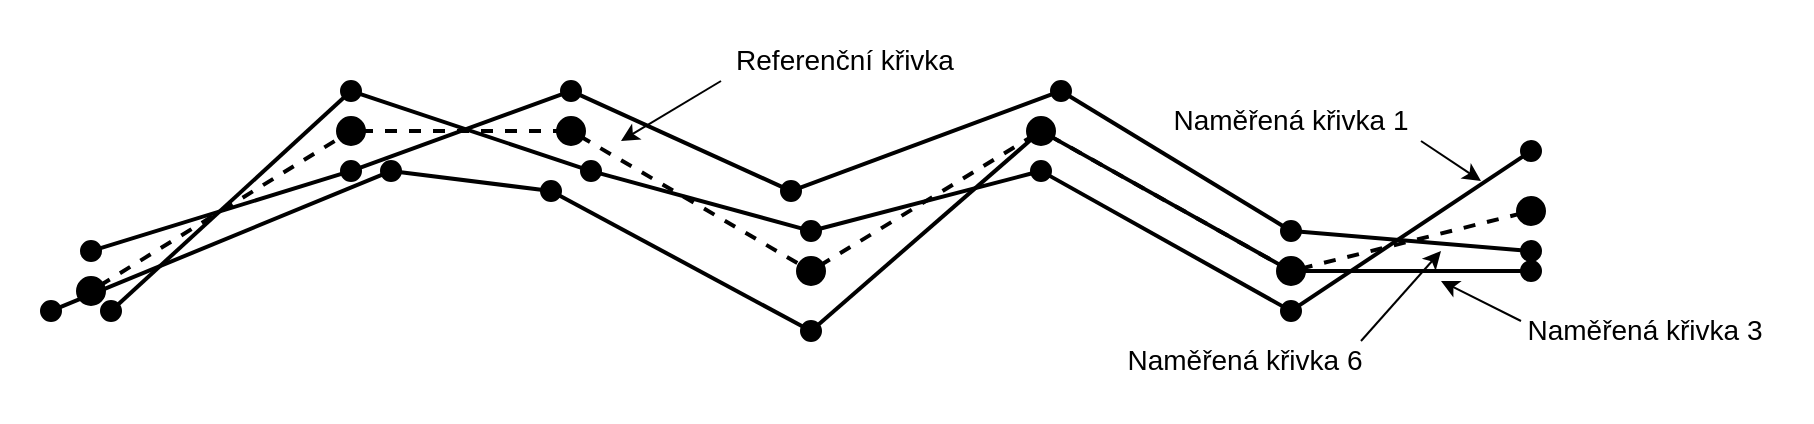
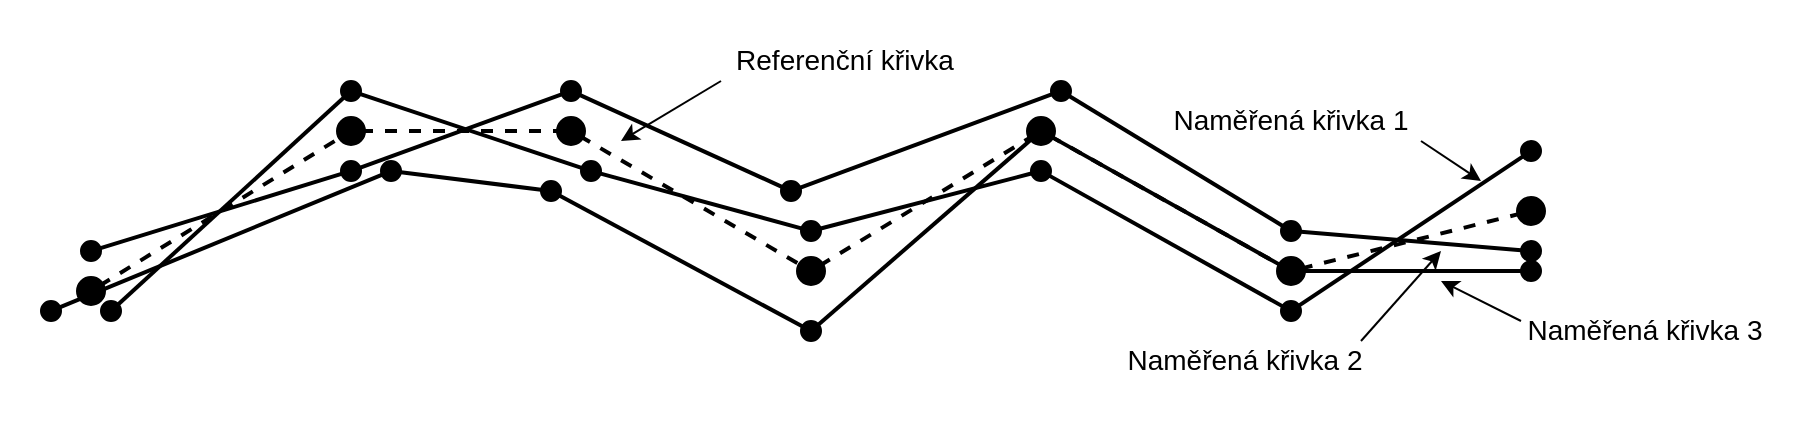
node "Naměřená křivka 6": label "Naměřená křivka 6" -> "Naměřená křivka 2"
